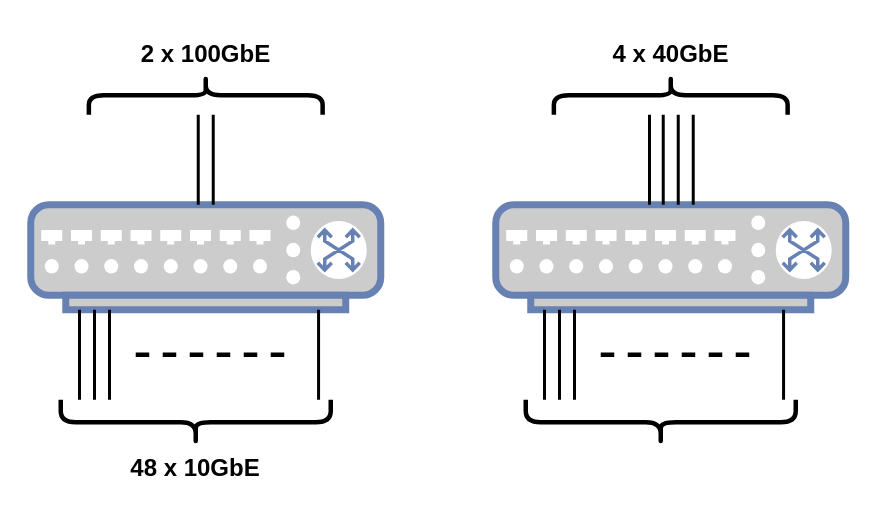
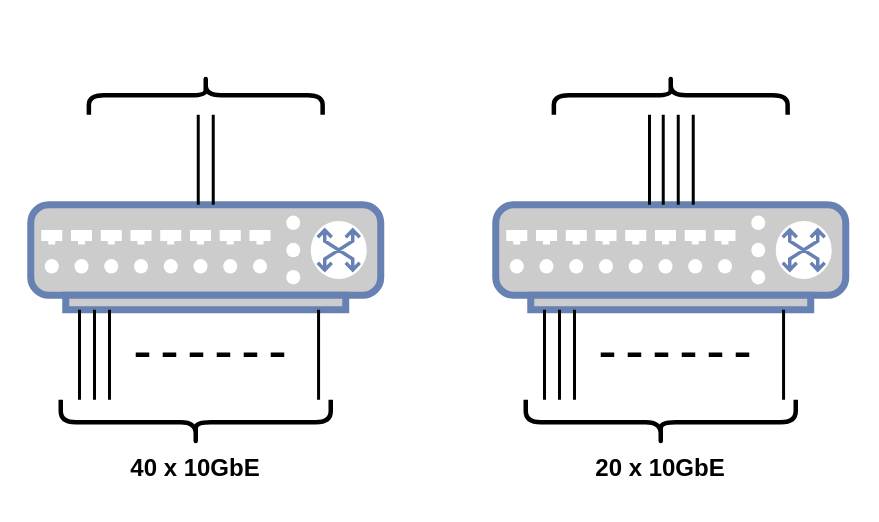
node "2 x 100GbE": removed
node "4 x 40GbE": removed
node "48 x 10GbE": label "48 x 10GbE" -> "40 x 10GbE"
node "20 x 10GbE": added
